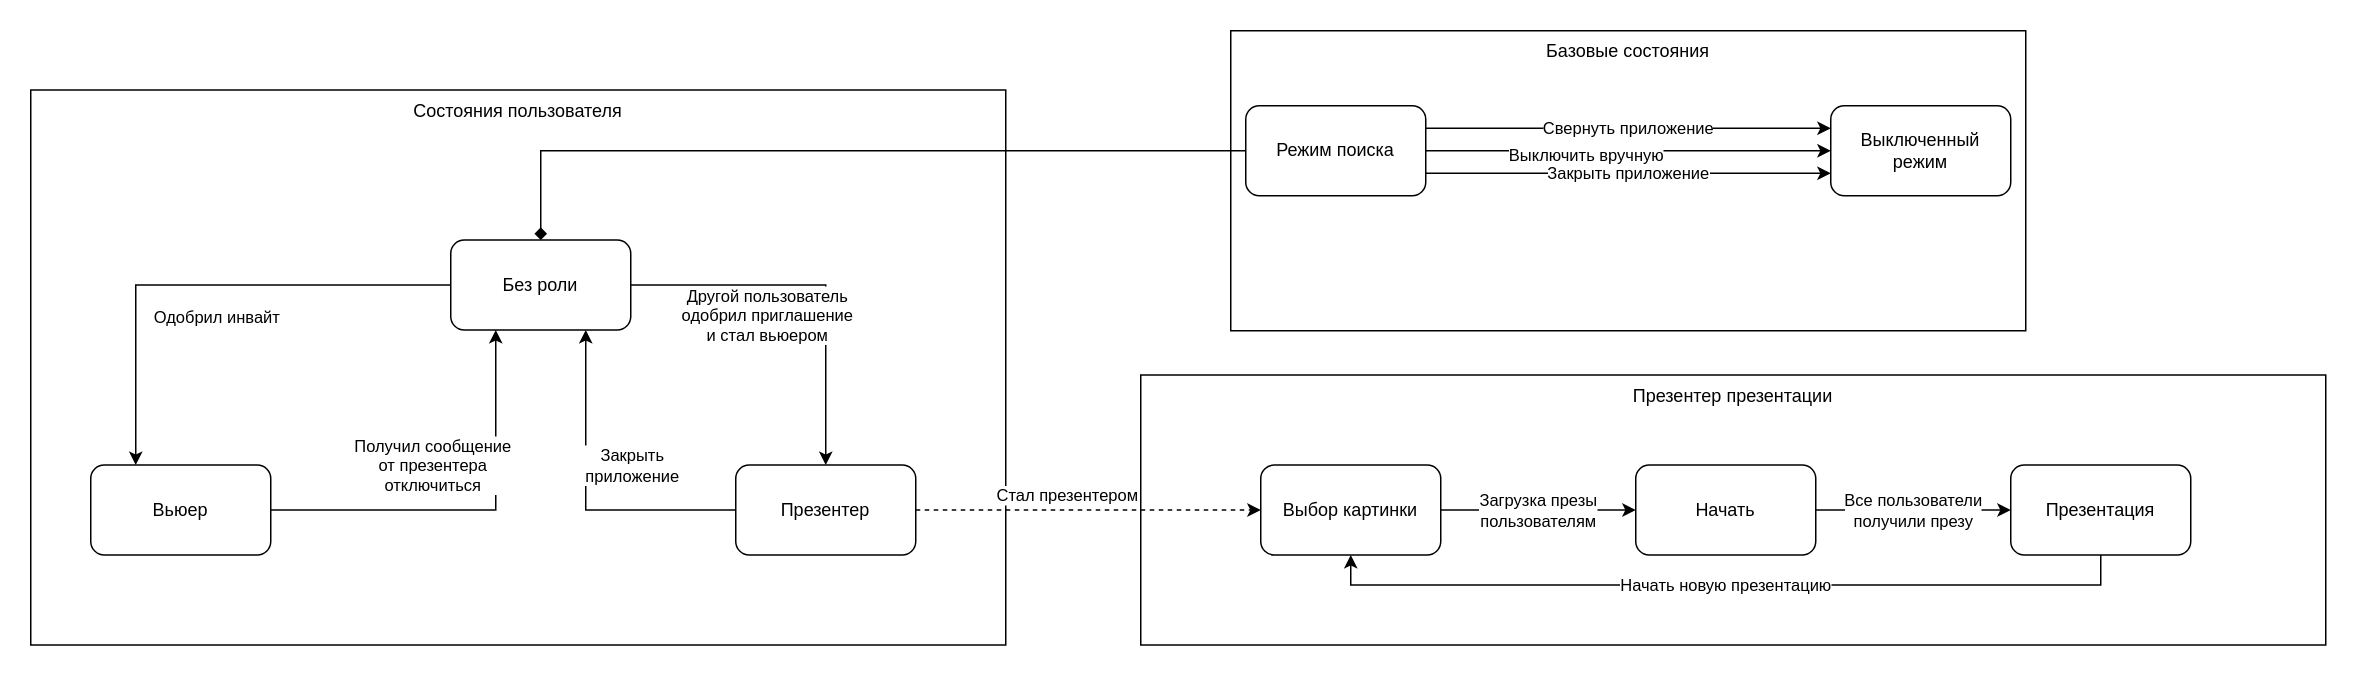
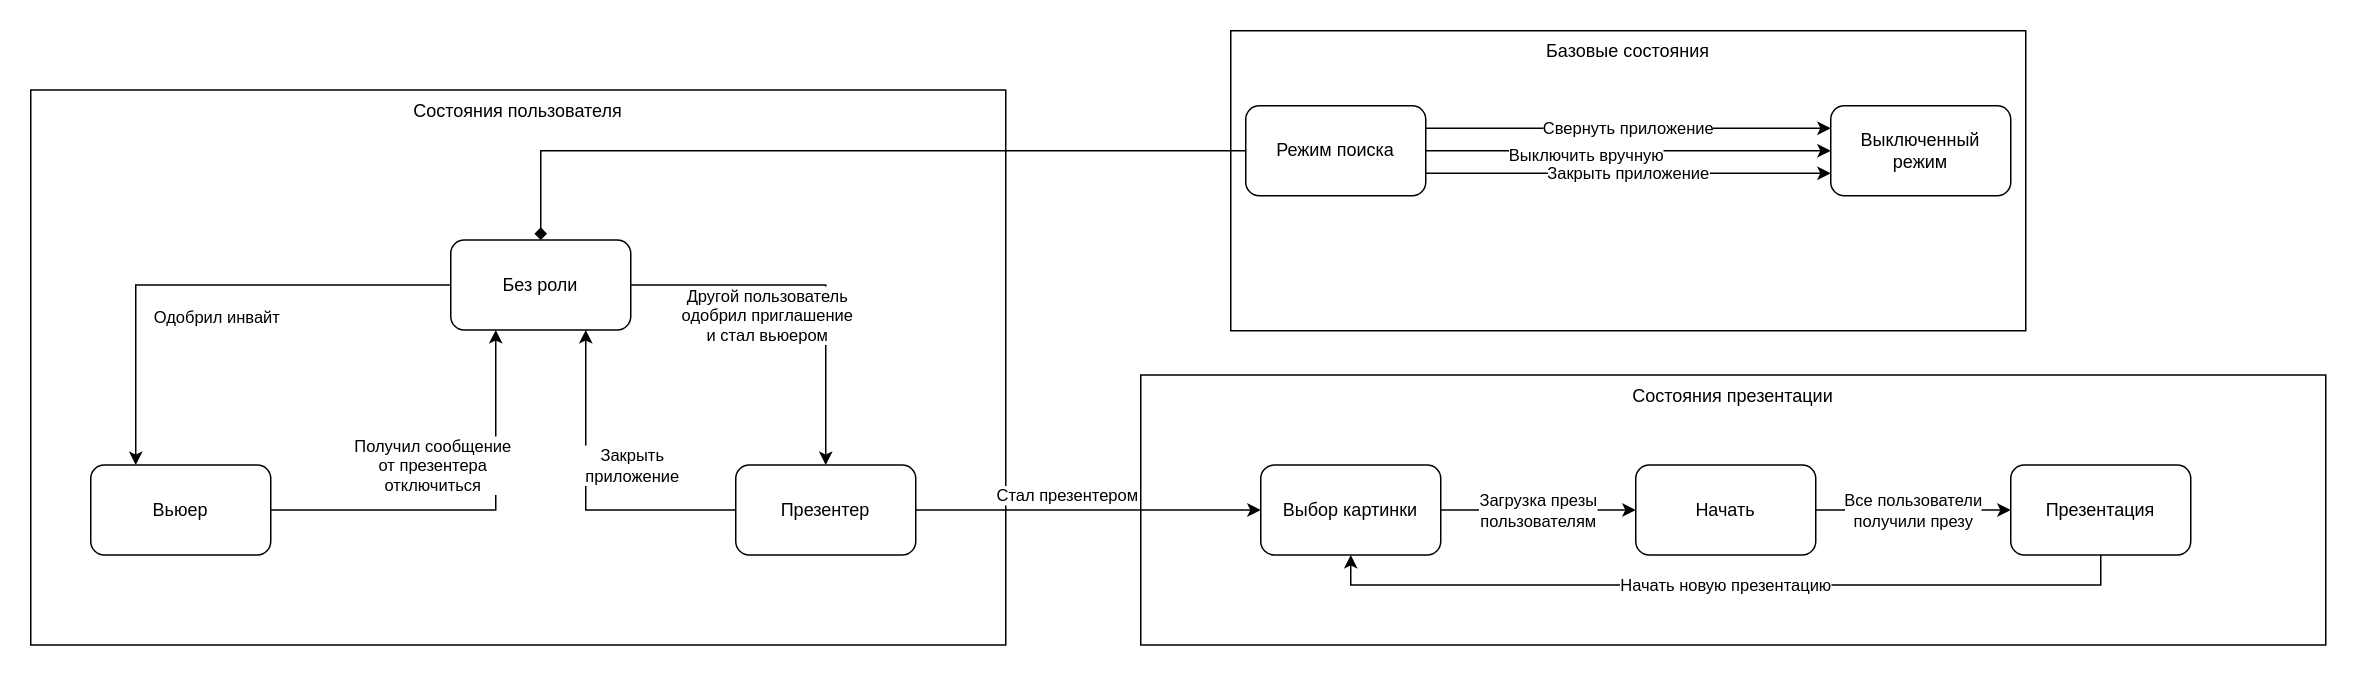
node "Презентер презентации": label "Презентер презентации" -> "Состояния презентации"
edge "Презентер" -> "Выбор картинки": style dashed -> solid
